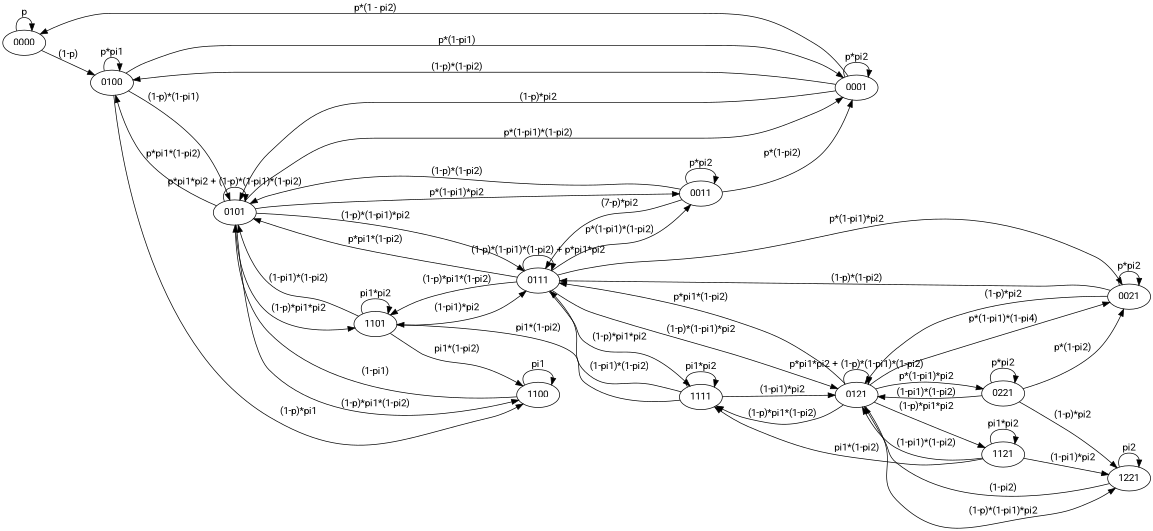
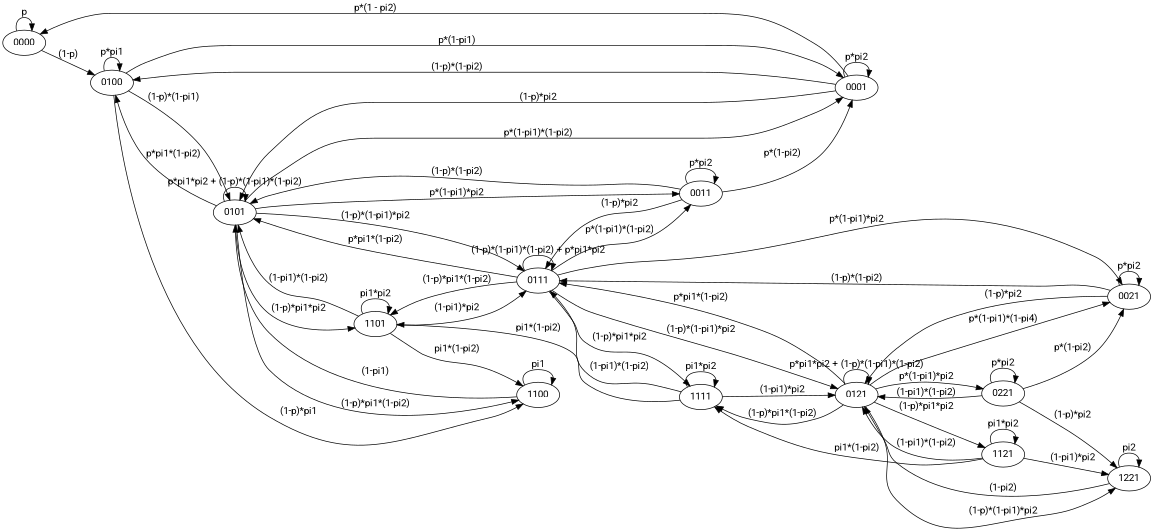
edge "0011" -> "0111": label "(7-p)*pi2" -> "(1-p)*pi2"
